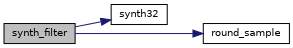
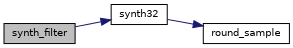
edge "synth_filter" -> "round_sample": now "synth32" -> "round_sample"
